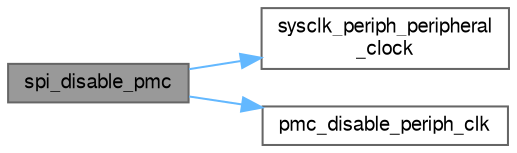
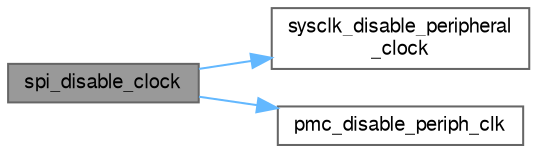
node "sysclk_periph_peripheral _clock": label "sysclk_periph_peripheral _clock" -> "sysclk_disable_peripheral _clock"
node "spi_disable_pmc": label "spi_disable_pmc" -> "spi_disable_clock"
